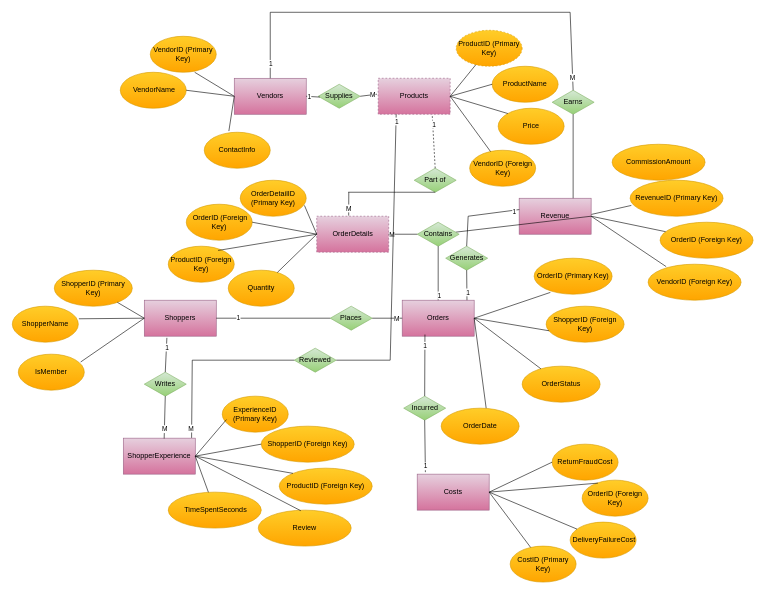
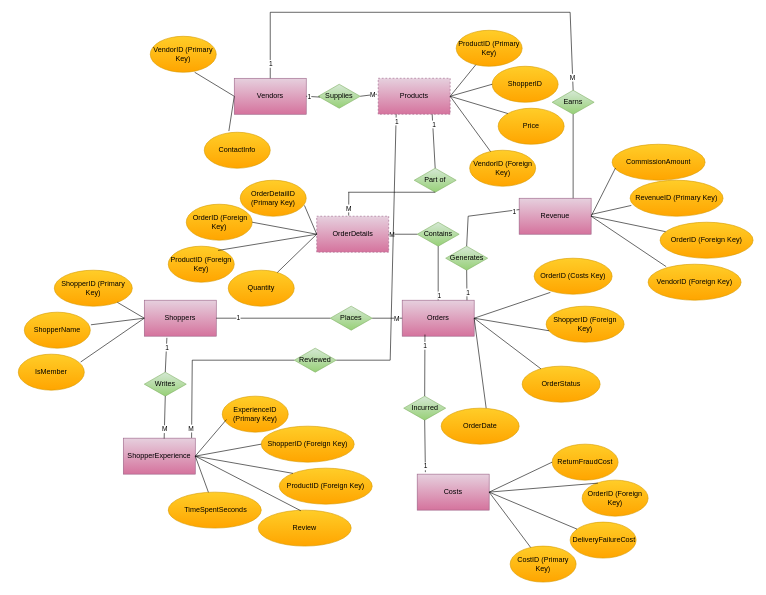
node "ProductID (Primary Key)": style dashed -> solid
node "ProductName": label "ProductName" -> "ShopperID"
node "VendorName": removed
edge "VendorName" -- "Vendors": removed
edge "Products" -- "Part of": style dashed -> solid
edge "Revenue" -- "Contains": now "Revenue" -- "CommissionAmount"
node "OrderID (Primary Key)": label "OrderID (Primary Key)" -> "OrderID (Costs Key)"
node "ShopperName": moved (45, 324) -> (57, 330)
